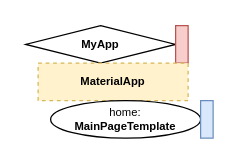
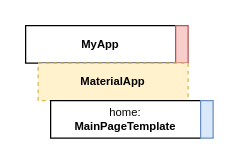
node "MyApp": shape diamond -> rectangle
node "home:MainPageTemplate": shape ellipse -> rectangle
